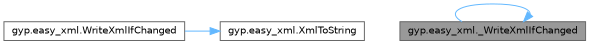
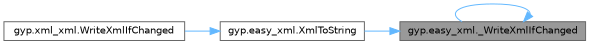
node "gyp.easy_xml.WriteXmlIfChanged": label "gyp.easy_xml.WriteXmlIfChanged" -> "gyp.xml_xml.WriteXmlIfChanged"
edge "gyp.easy_xml.XmlToString" -> "gyp.easy_xml._WriteXmlIfChanged": added
